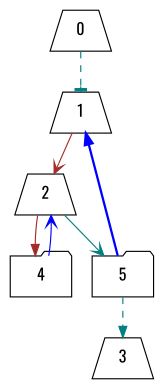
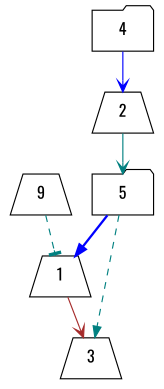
node "0": label "0" -> "9"
edge "1" -> "2": now "1" -> "3"
edge "2" -> "4": removed
